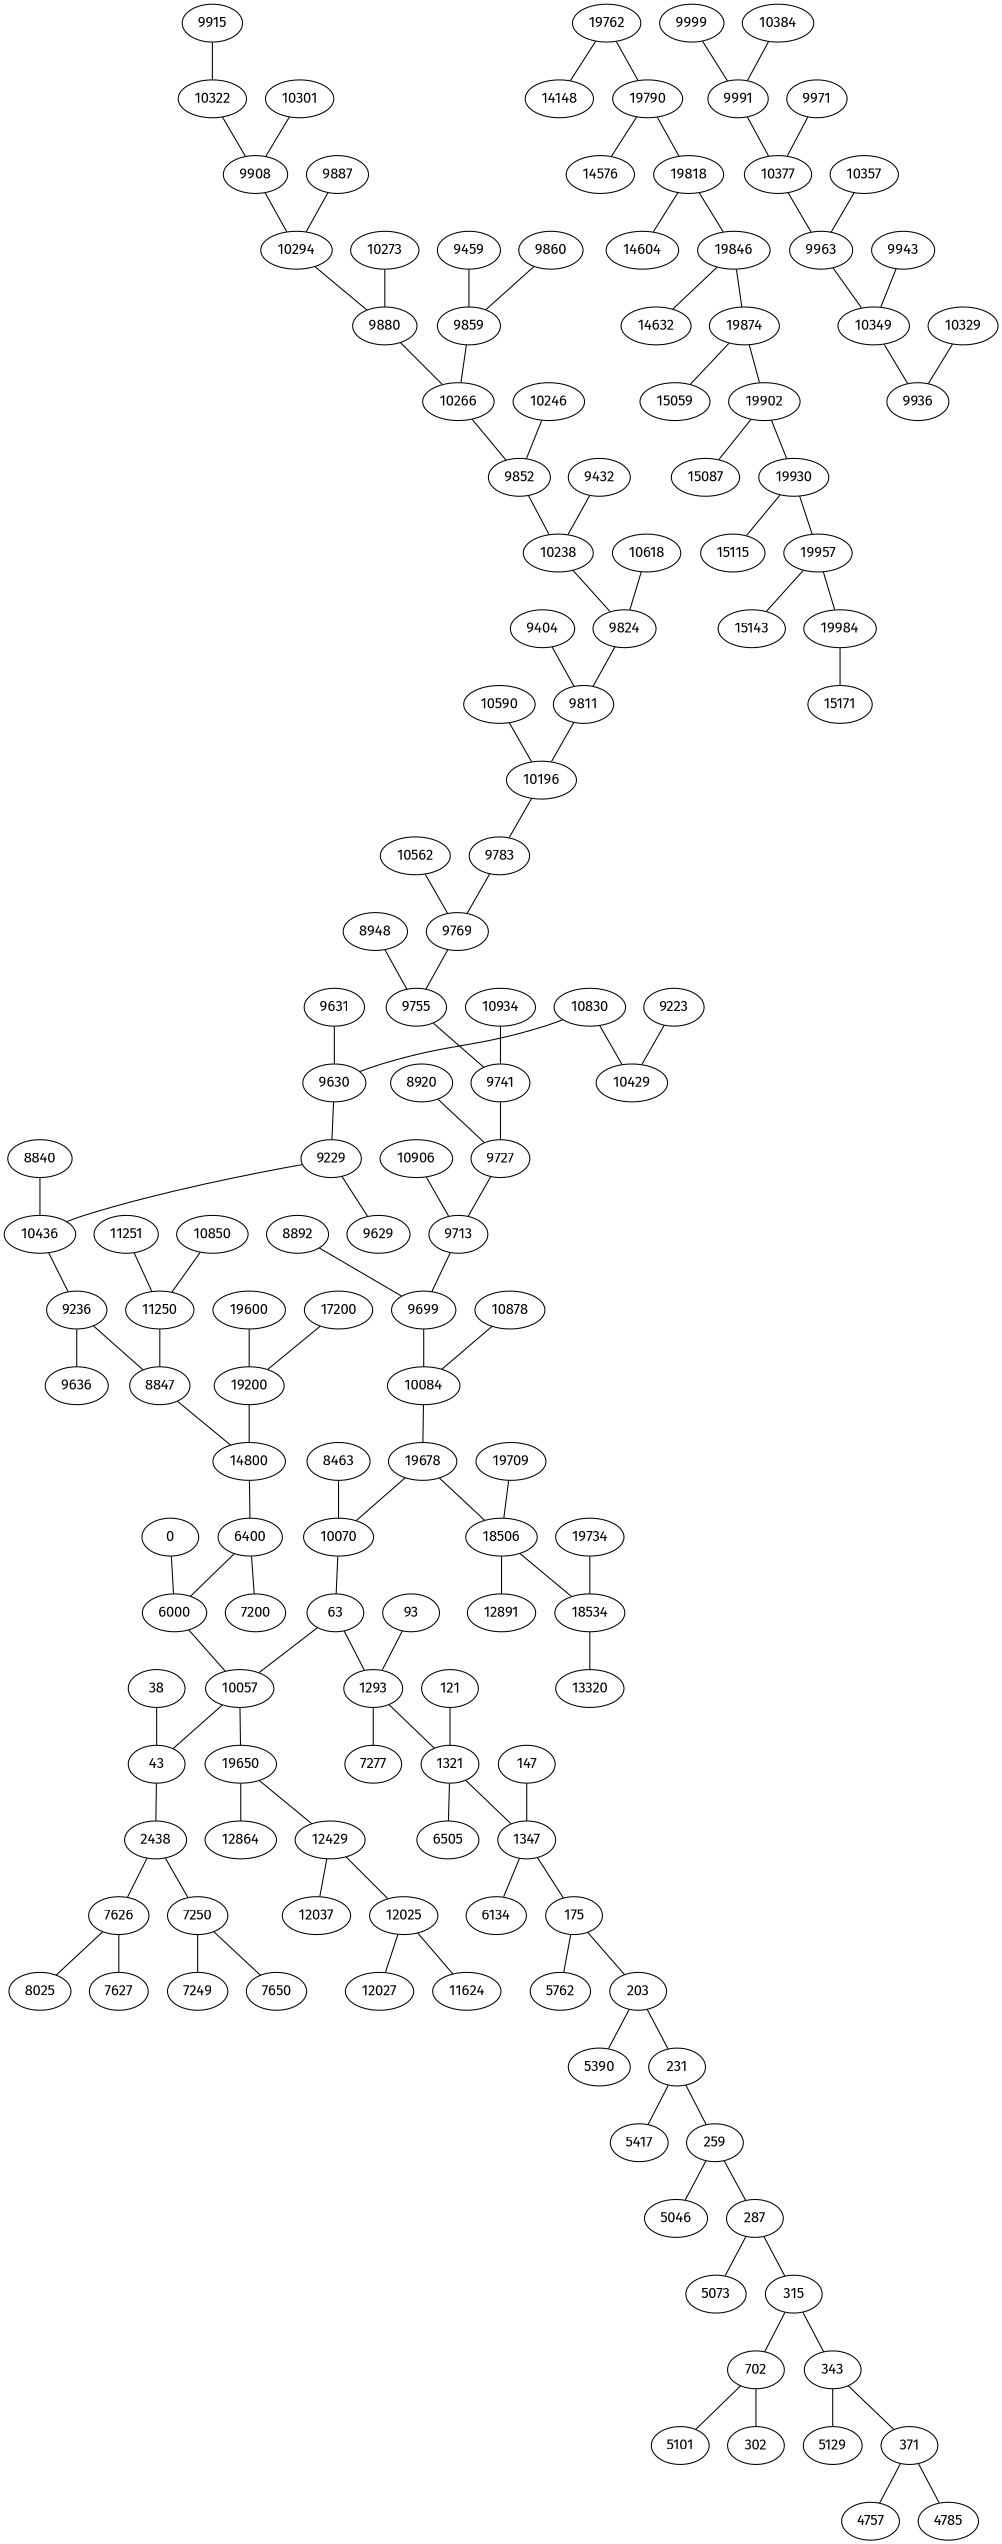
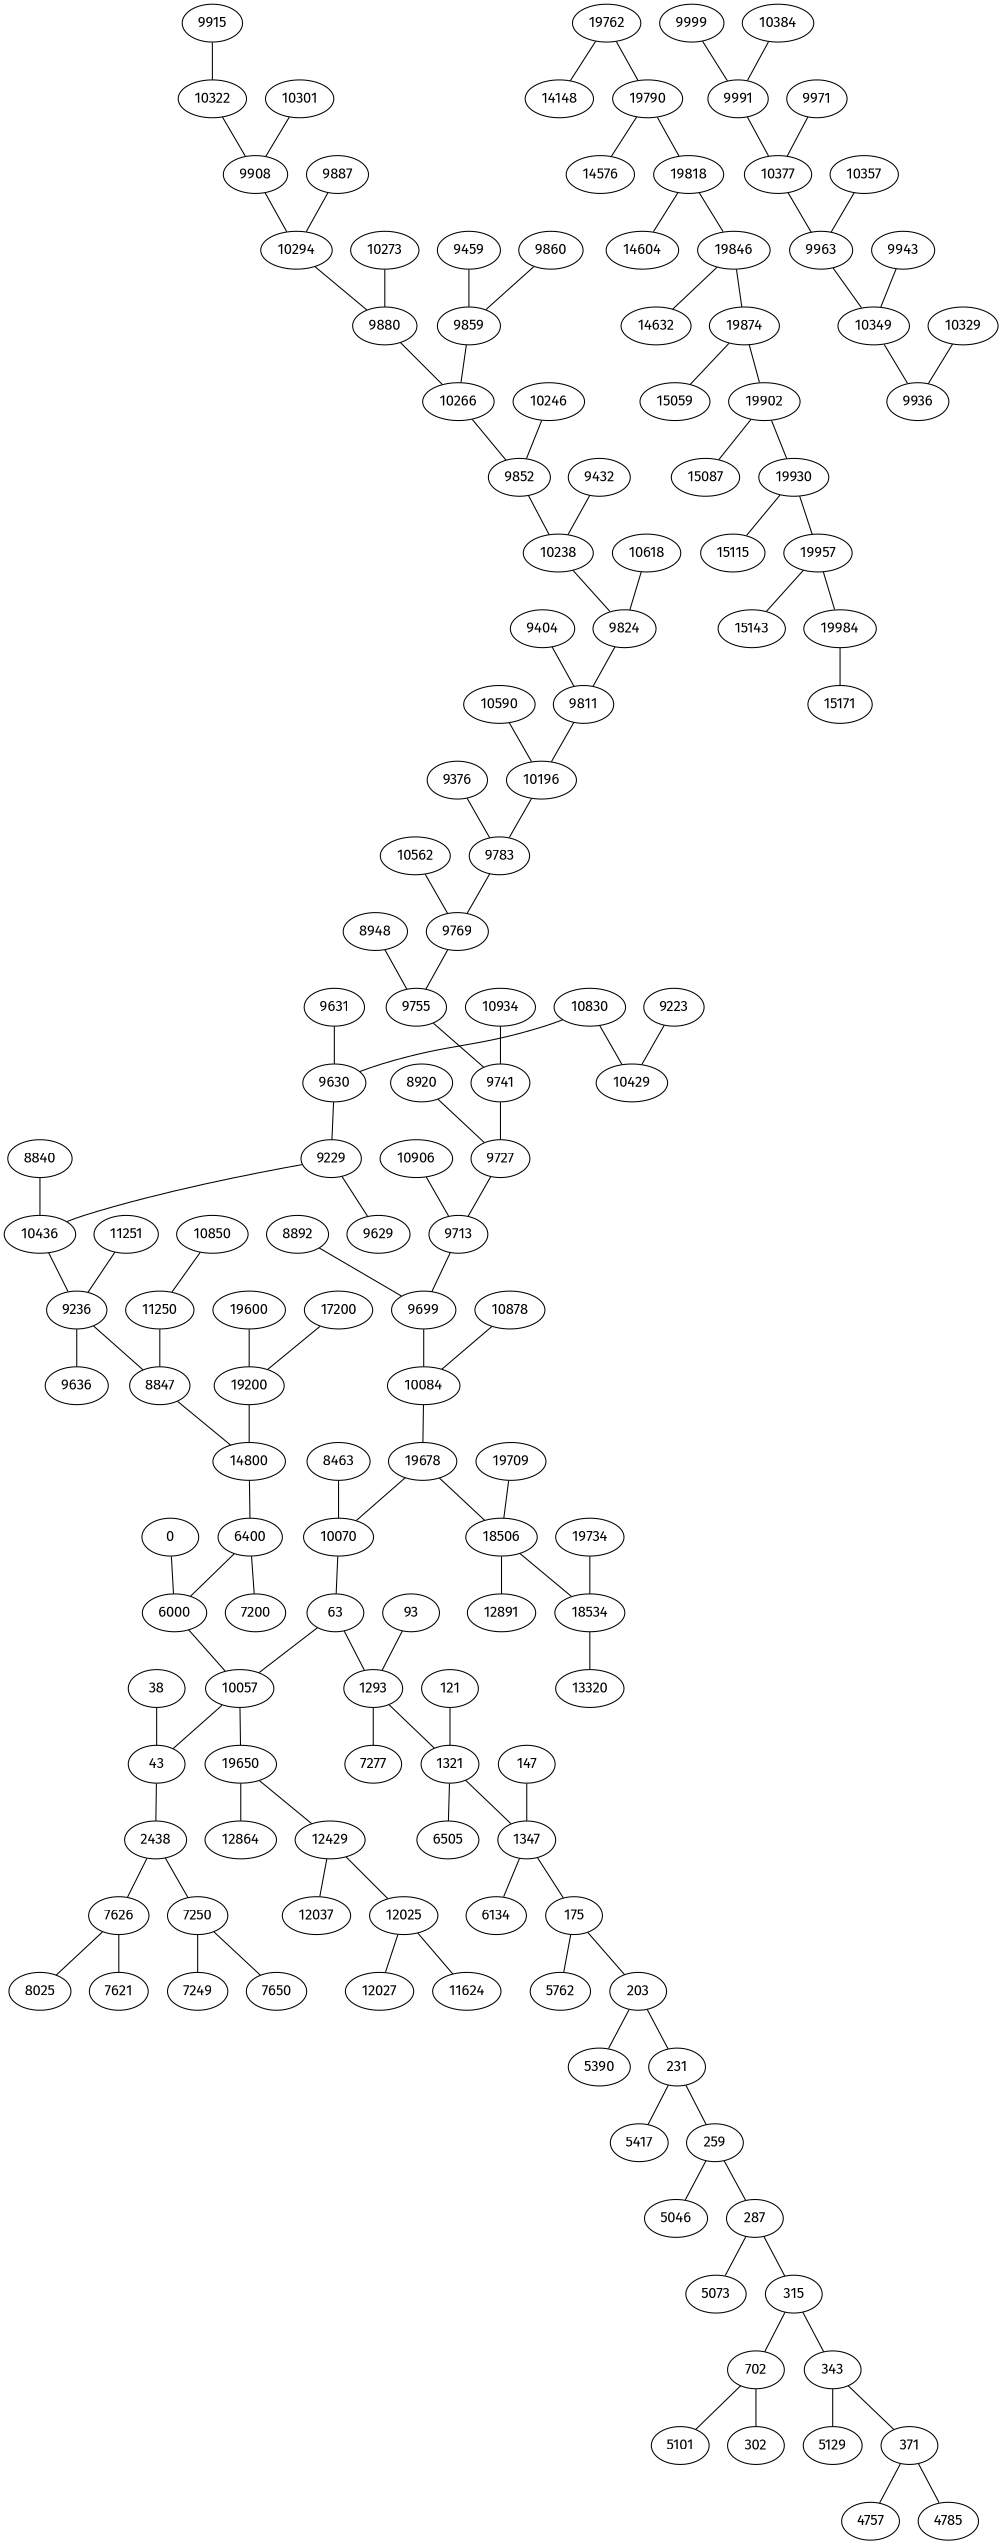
node "9376": added
edge "11251" -- "11250": now "11251" -- "9236"
node "7627": label "7627" -> "7621"
